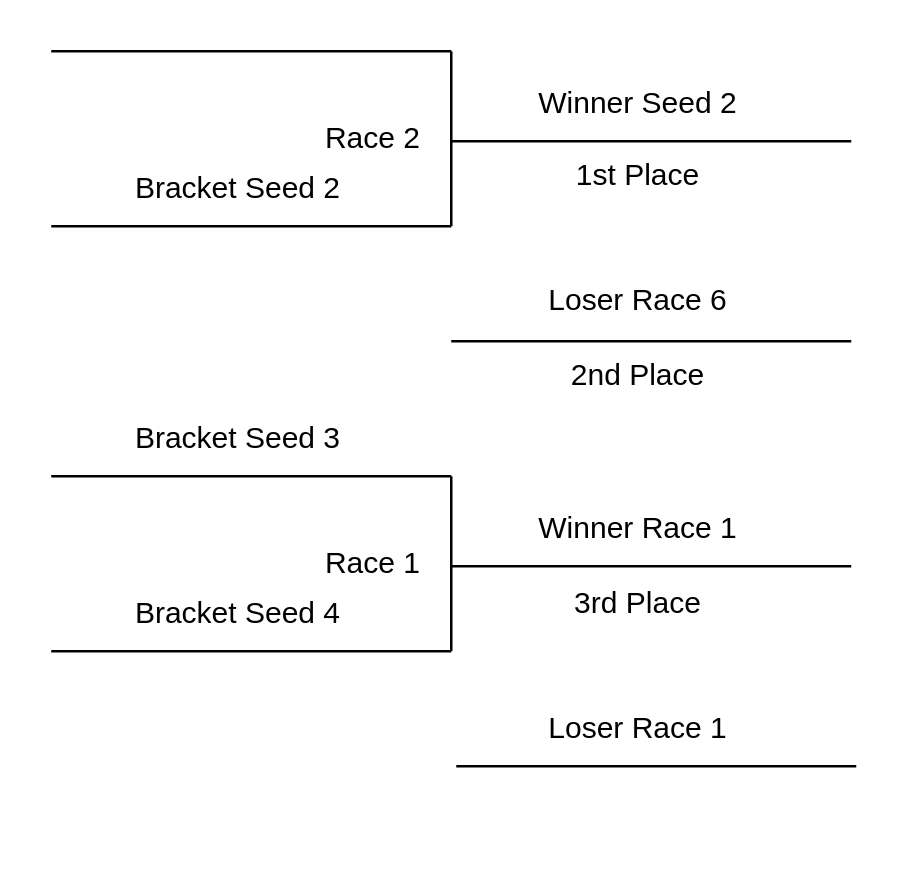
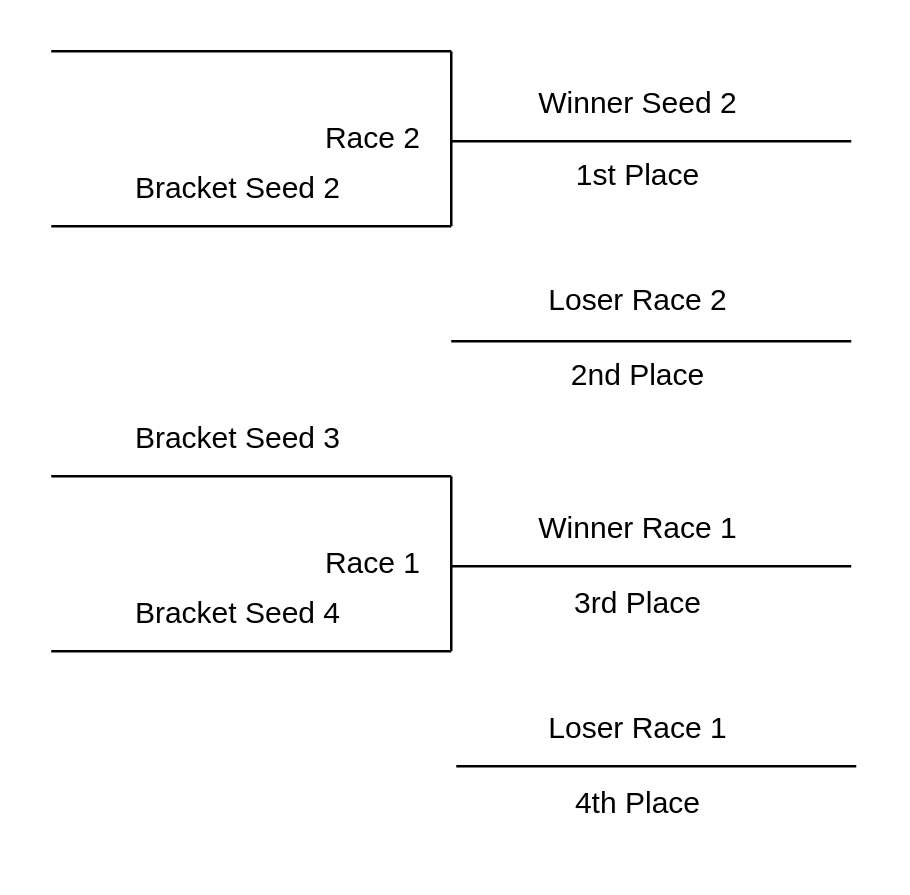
node "Loser Race 6": label "Loser Race 6" -> "Loser Race 2"
node "4th Place": added
